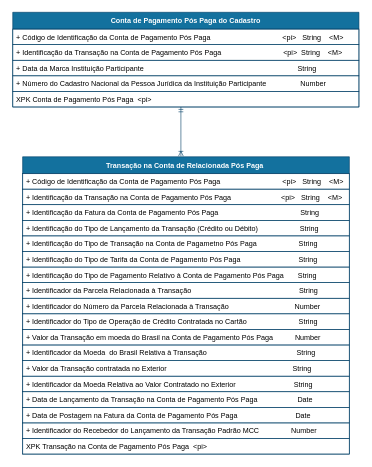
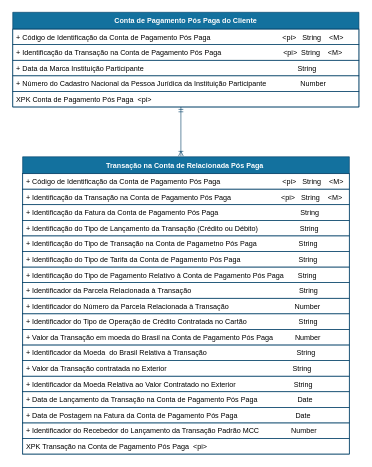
node "Conta de Pagamento Pós Paga do Cadastro": label "Conta de Pagamento Pós Paga do Cadastro" -> "Conta de Pagamento Pós Paga do Cliente"
